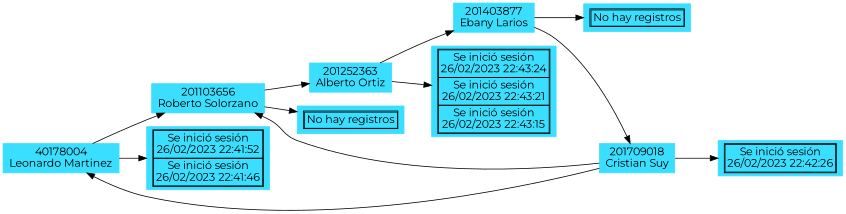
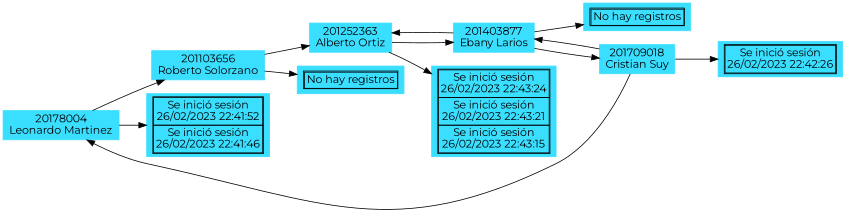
edge "201403877 Ebany Larios" -> "201252363 Alberto Ortiz": added
node "40178004 Leonardo Martinez": label "40178004 Leonardo Martinez" -> "20178004 Leonardo Martinez"
edge "201709018 Cristian Suy" -> "201103656 Roberto Solorzano": now "201709018 Cristian Suy" -> "201403877 Ebany Larios"
